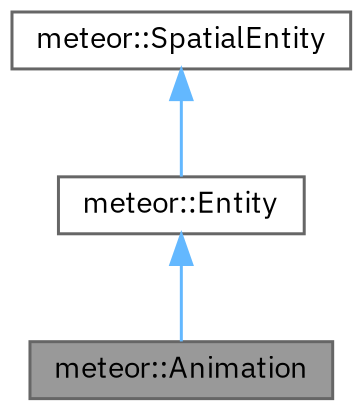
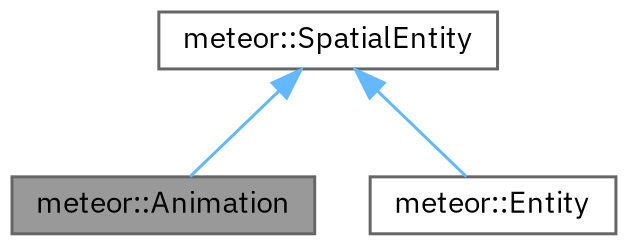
edge "meteor::Animation" -> "meteor::Entity": now "meteor::Animation" -> "meteor::SpatialEntity"
